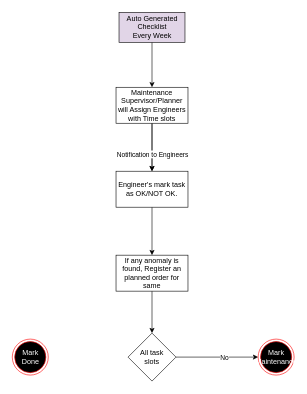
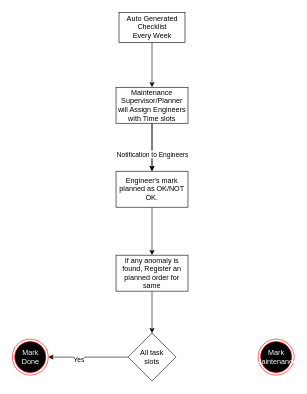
node "Auto Generated Checklist Every Week": fillcolor #e1d5e7 -> #ffffff
node "Engineer's mark task as OK/NOT OK.": label "Engineer's mark task as OK/NOT OK." -> "Engineer's mark planned as OK/NOT OK."
edge "All task slots" -> "Mark Done": added, label "Yes"
edge "All task slots" -> "Mark Maintenance": removed, label "No"
